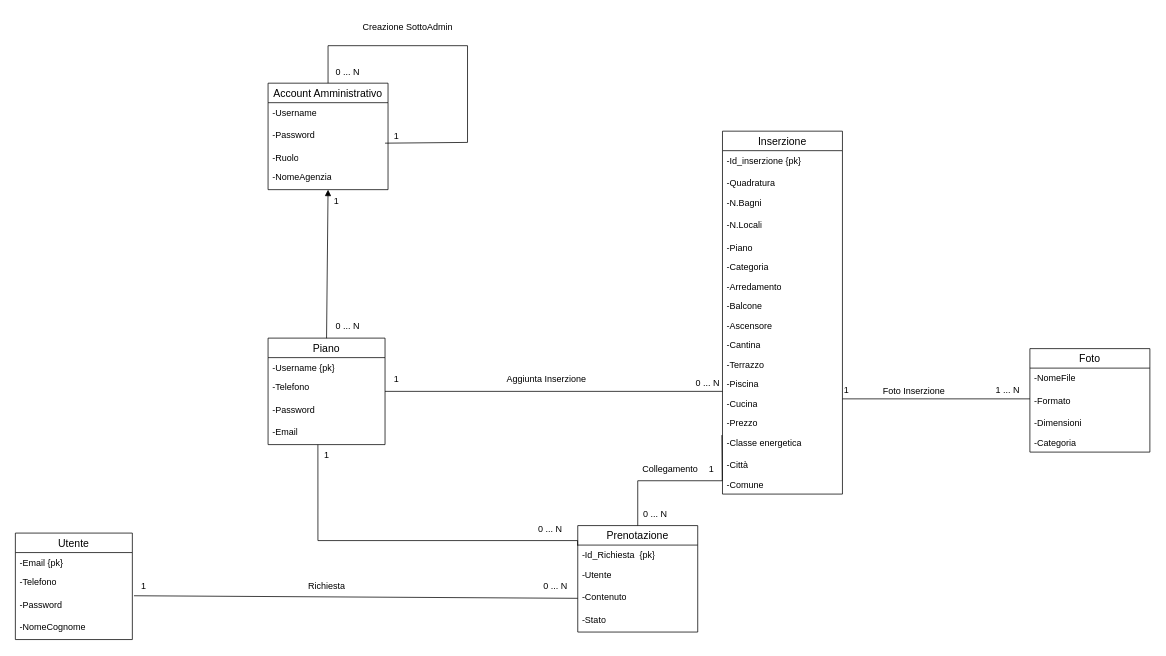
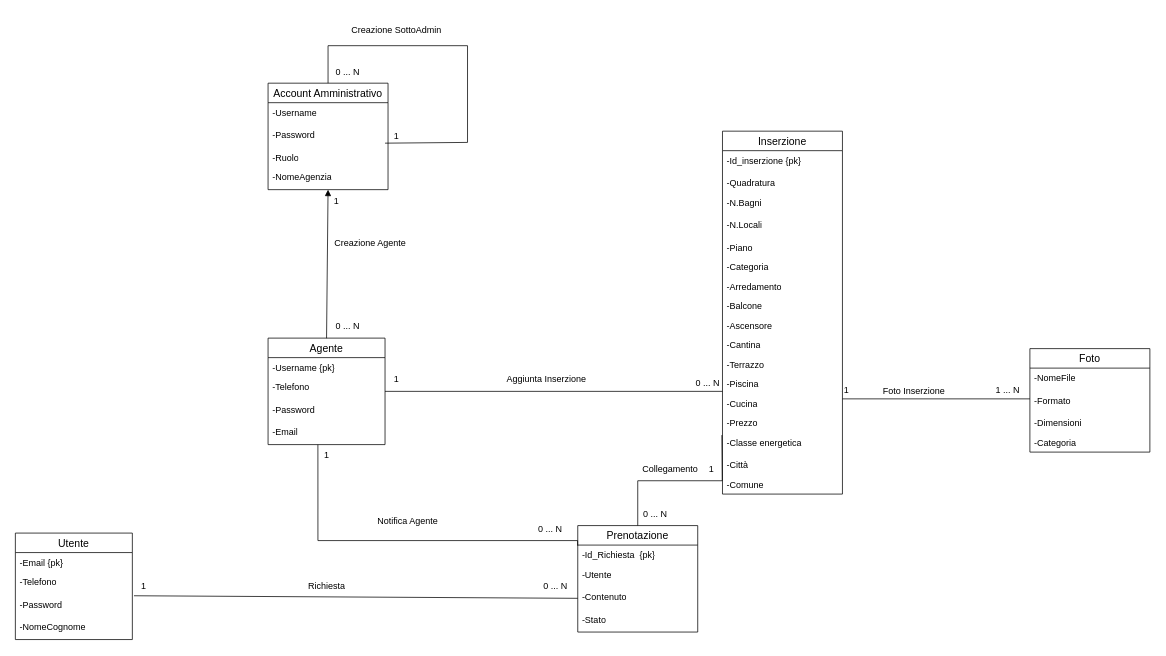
node "Creazione SottoAdmin": moved (408, 27) -> (396, 30)
node "Creazione Agente": added
node "Piano": label "Piano" -> "Agente"
node "Notifica Agente": added
